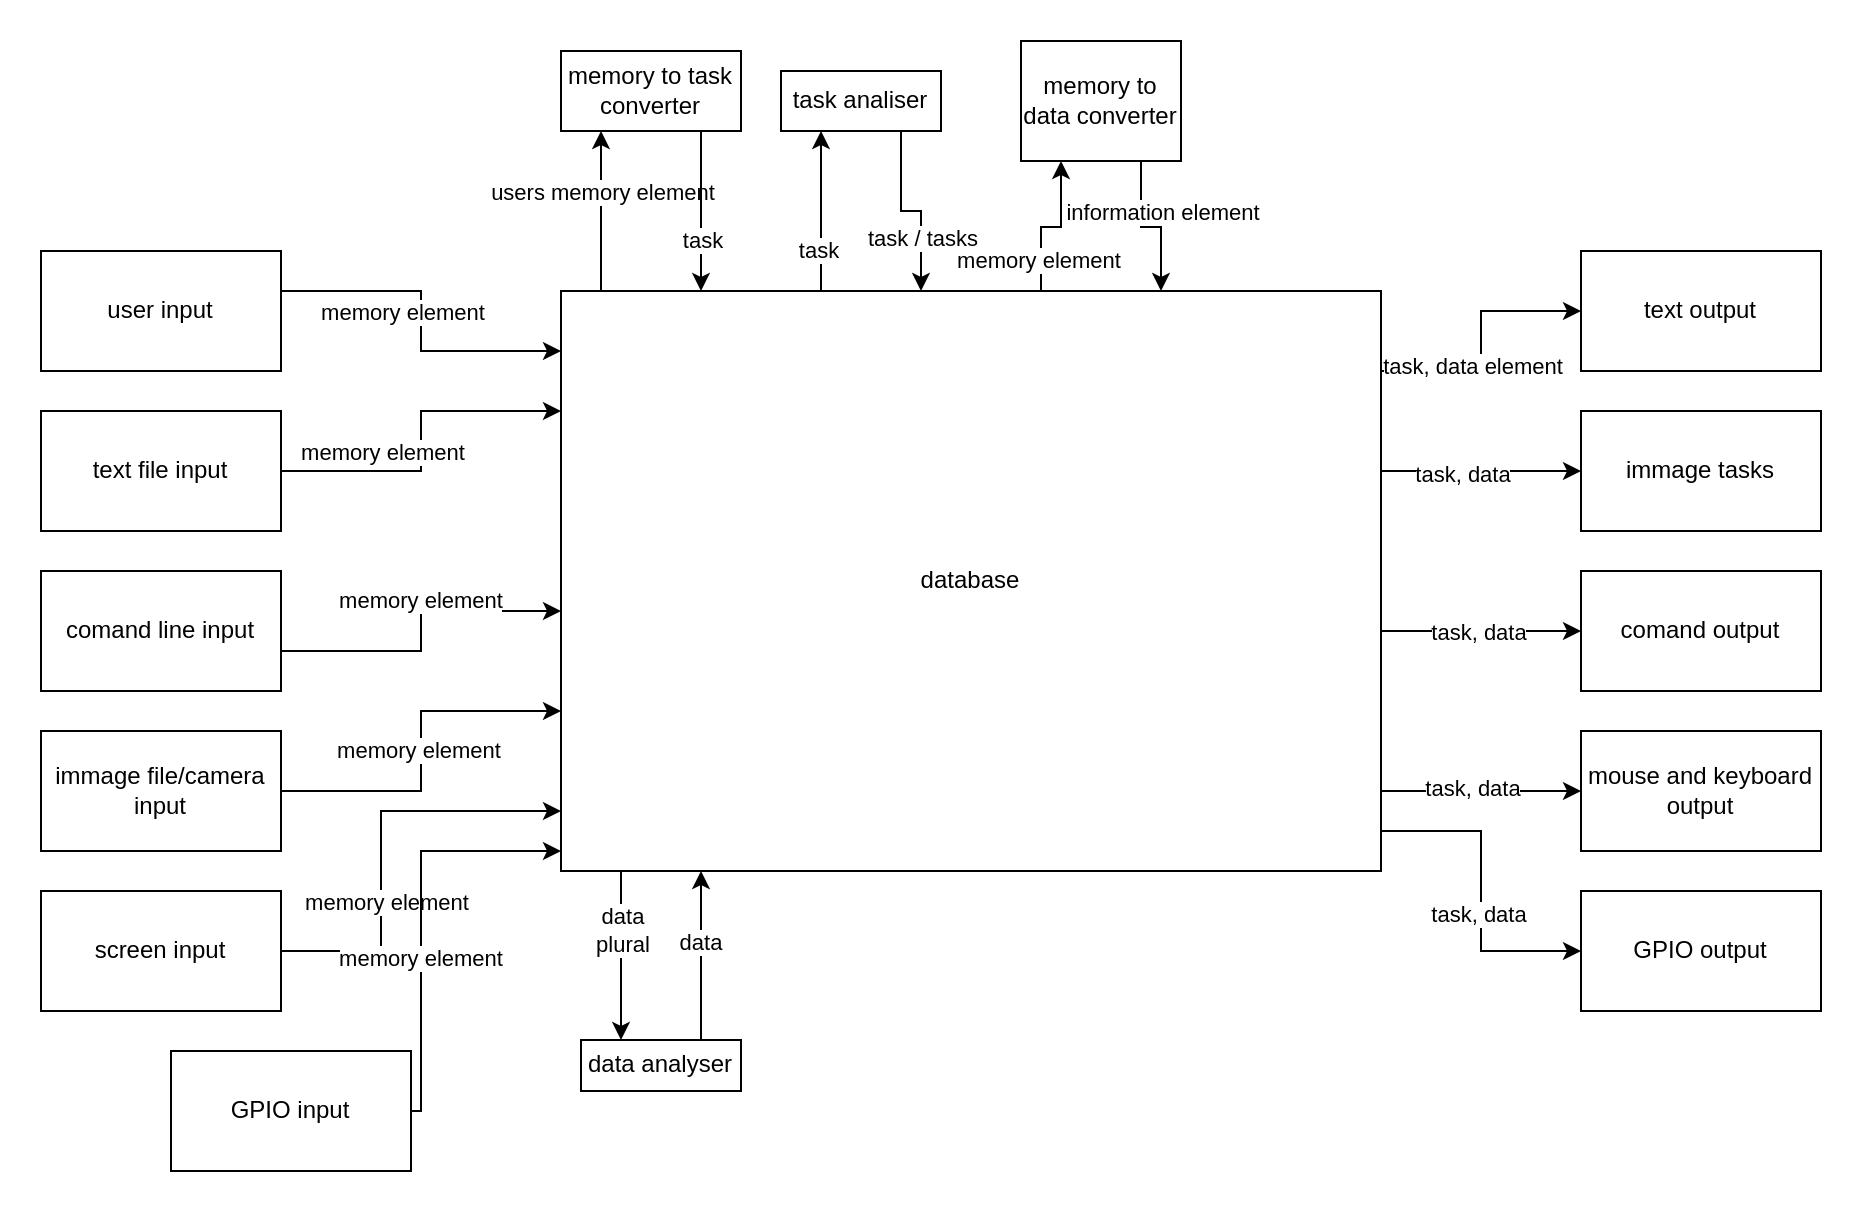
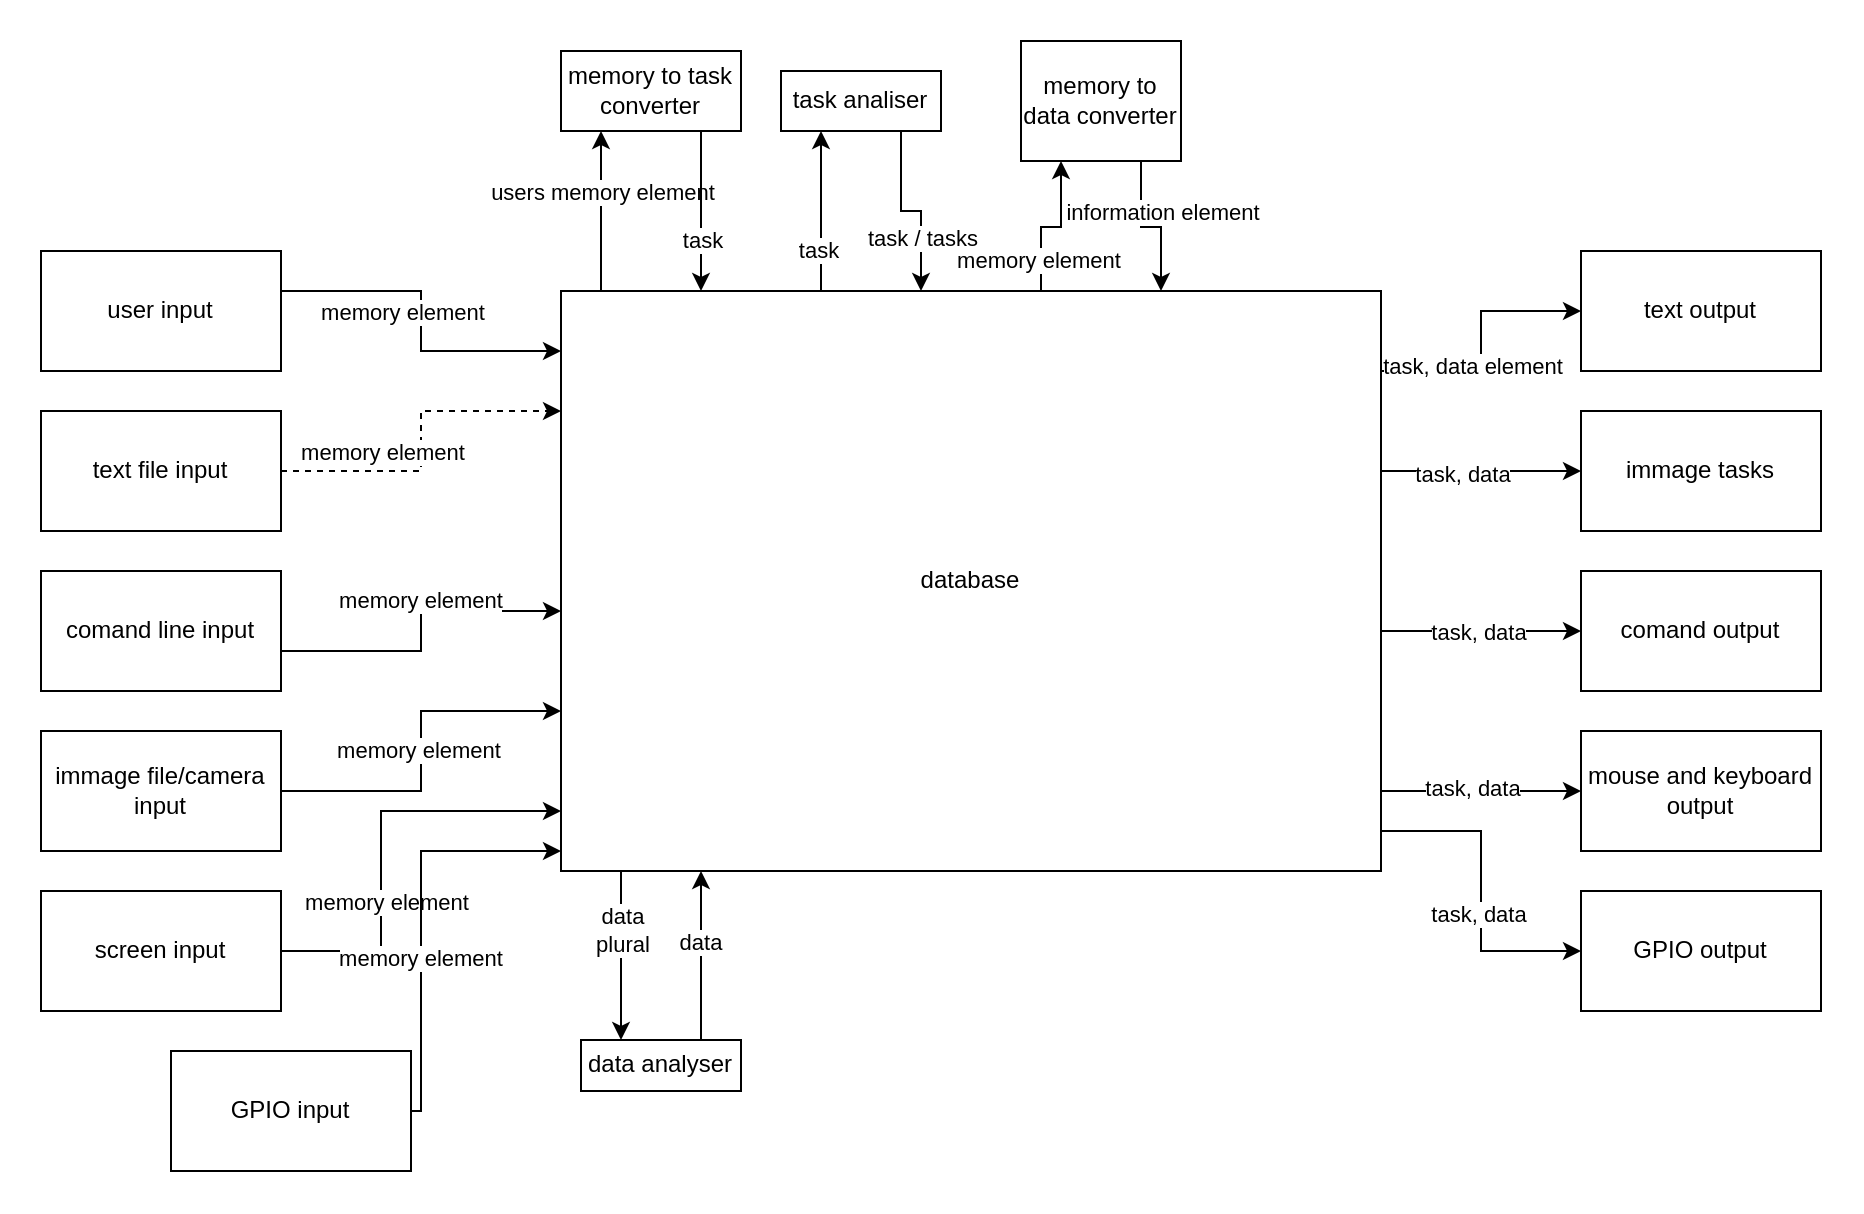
edge "text file input" -> "database": style solid -> dashed
